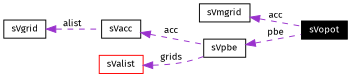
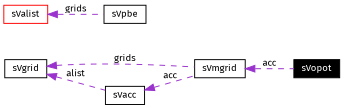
edge "sVpbe" -> "sVacc": now "sVmgrid" -> "sVacc"
edge "sVopot" -> "sVpbe": removed, label "pbe"
edge "sVmgrid" -> "sVgrid": added, label "grids"
